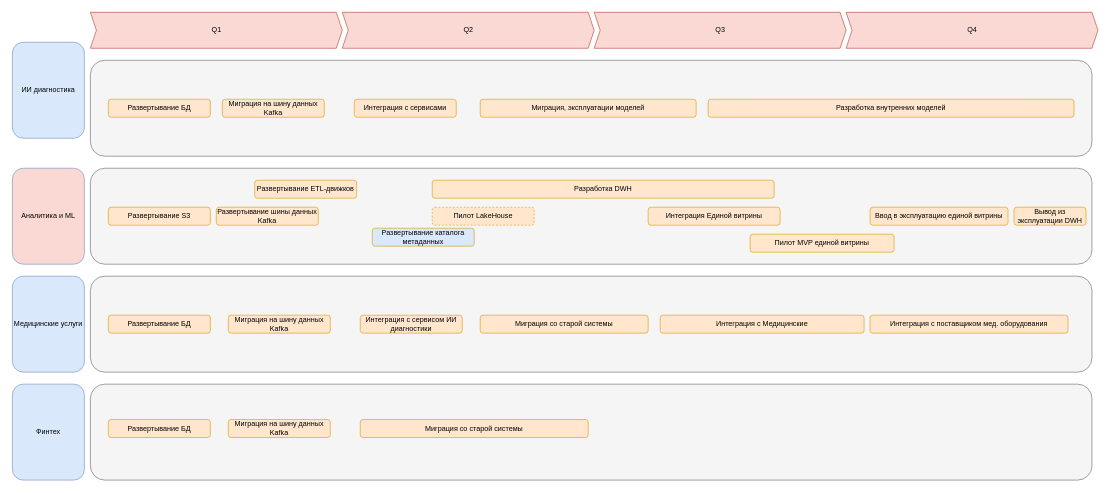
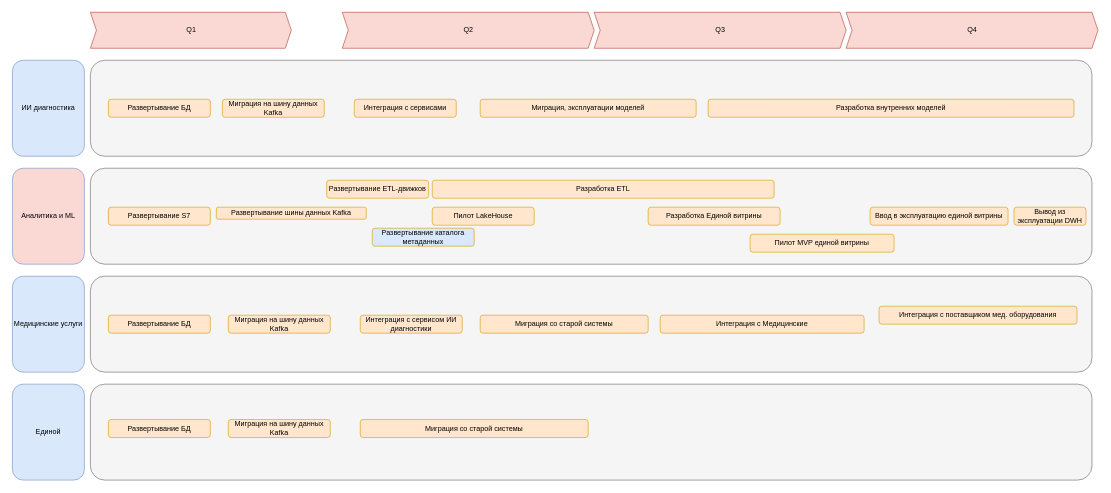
node "Q1": size 252x36 -> 201x36
node "ИИ диагностика": moved (48, 90) -> (48, 108)
node "Развертывание ETL-движков": moved (306, 189) -> (378, 189)
node "Разработка DWH": label "Разработка DWH" -> "Разработка ETL"
node "Развертывание S3": label "Развертывание S3" -> "Развертывание S7"
node "Развертывание шины данных Kafka": size 102x18 -> 150x12
node "Пилот LakeHouse": style dashed -> solid
node "Интеграция Единой витрины": label "Интеграция Единой витрины" -> "Разработка Единой витрины"
node "Интеграция с поставщиком мед. оборудования": moved (969, 324) -> (978, 315)
node "Финтех": label "Финтех" -> "Единой"
